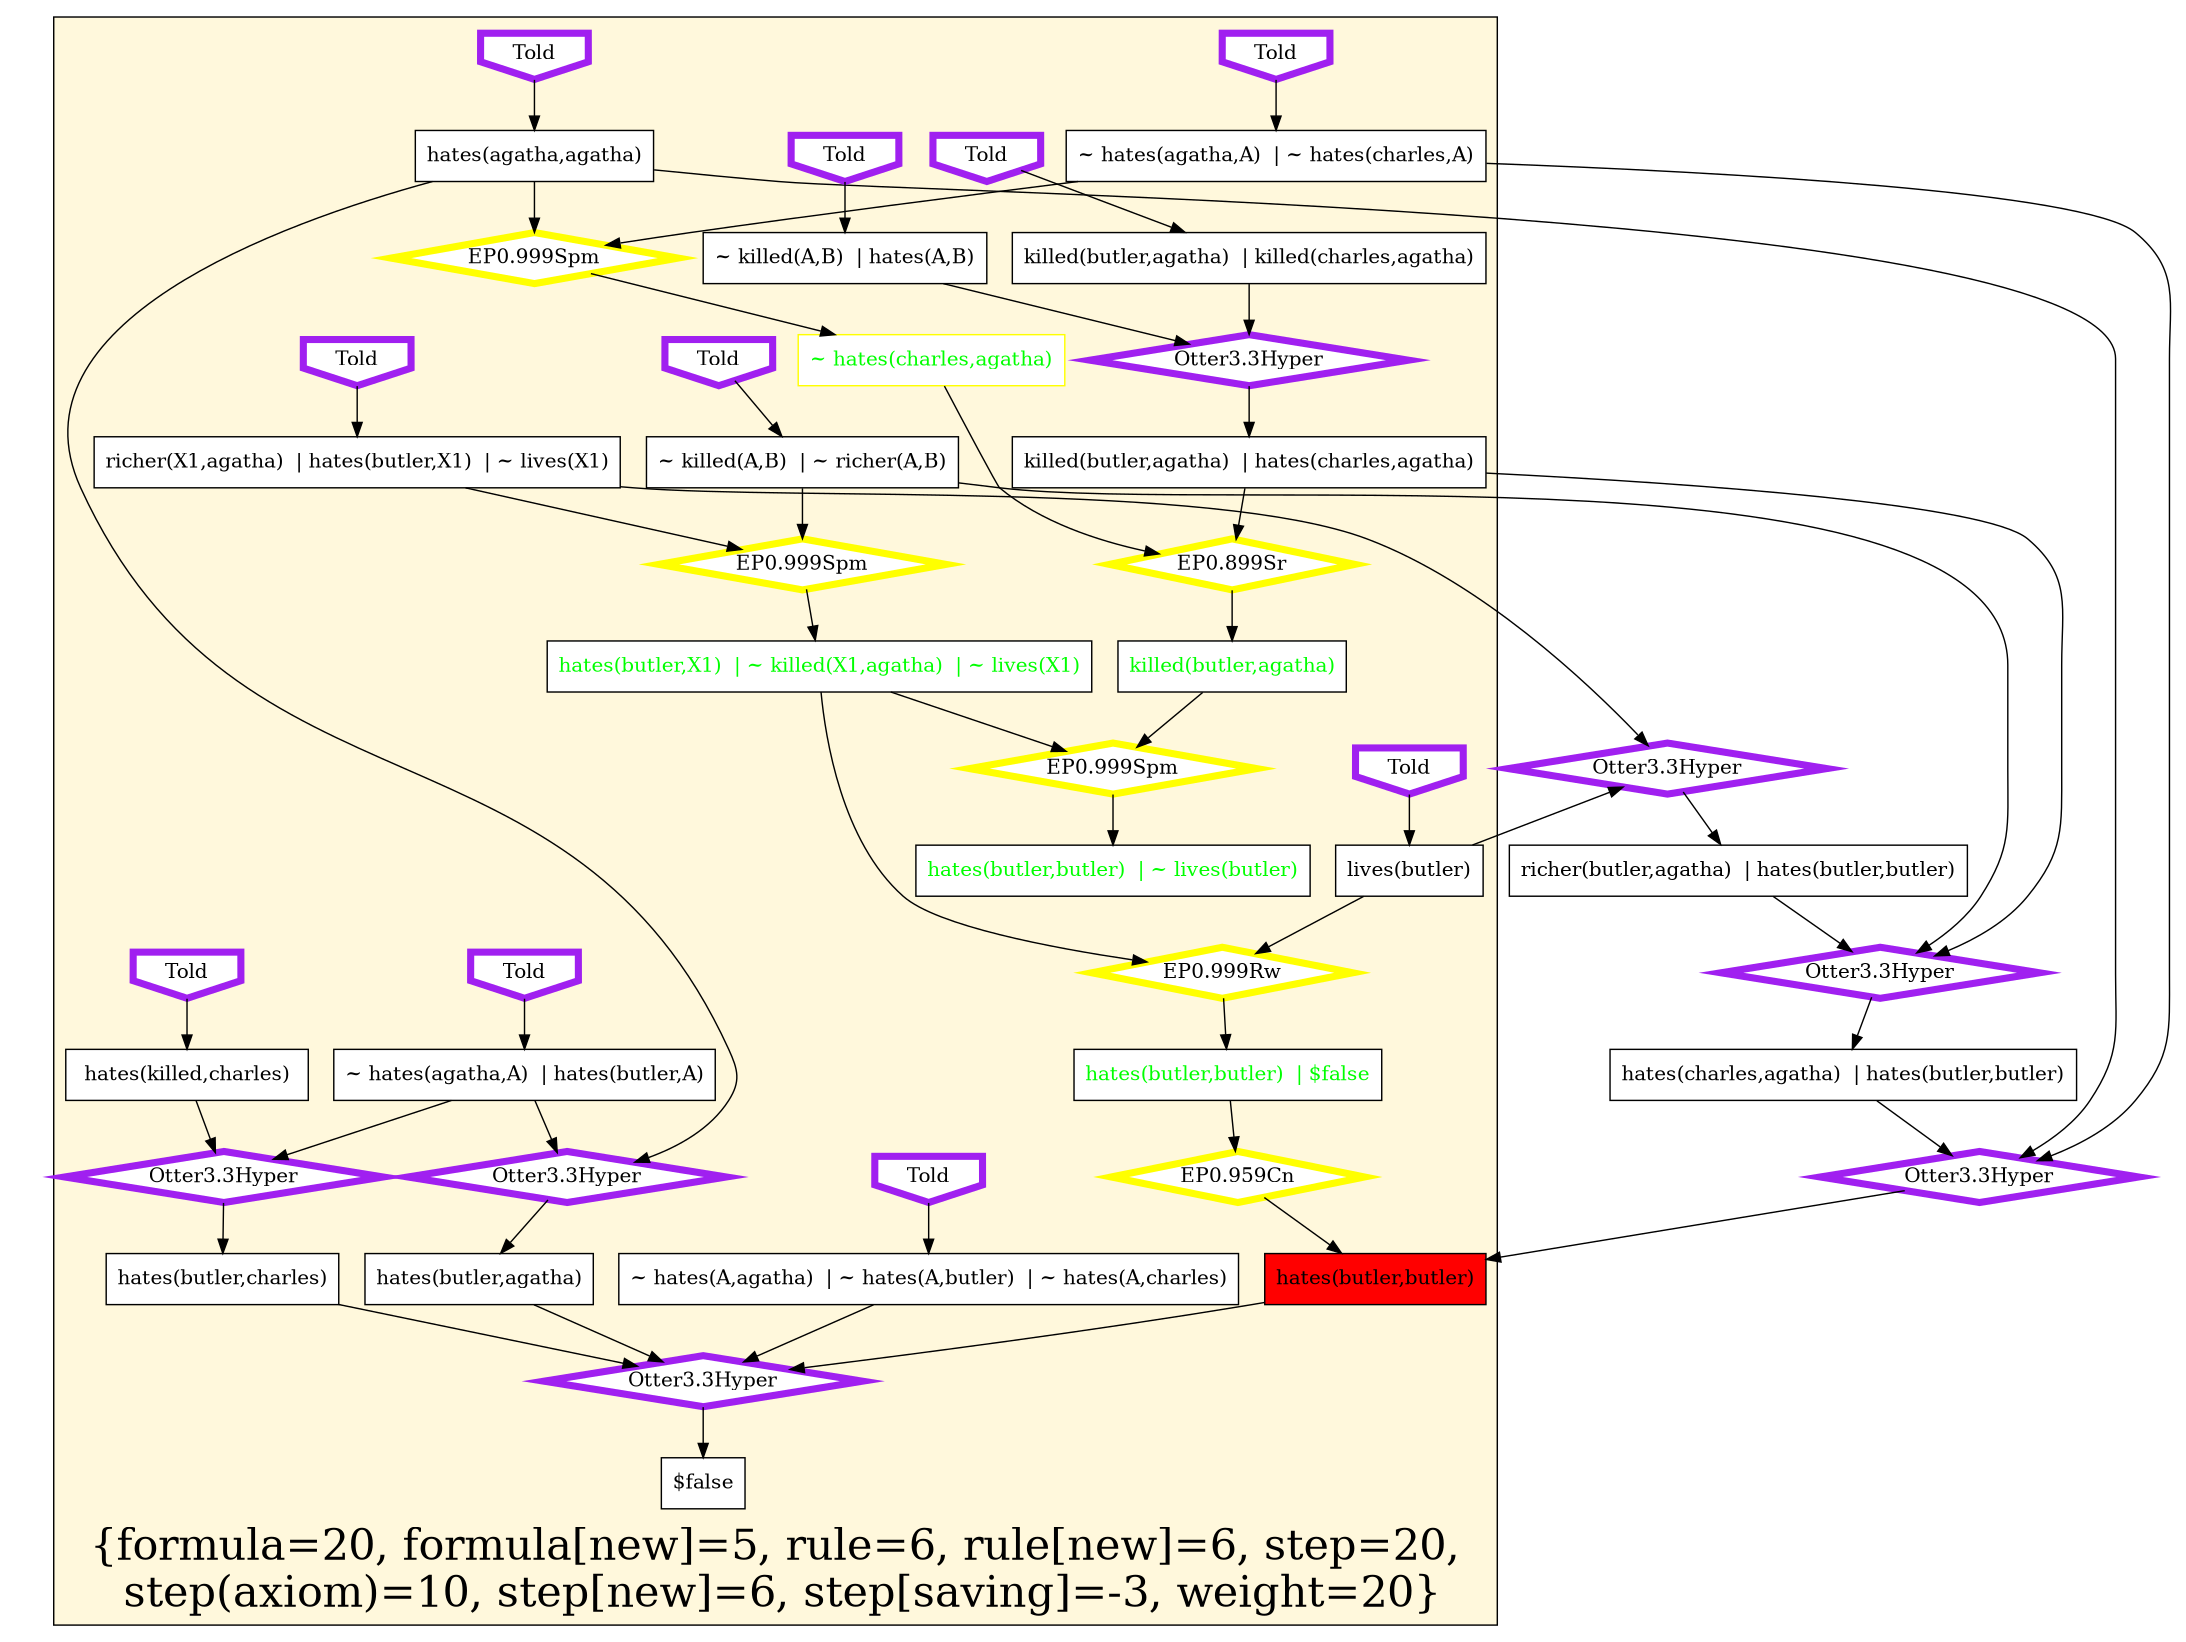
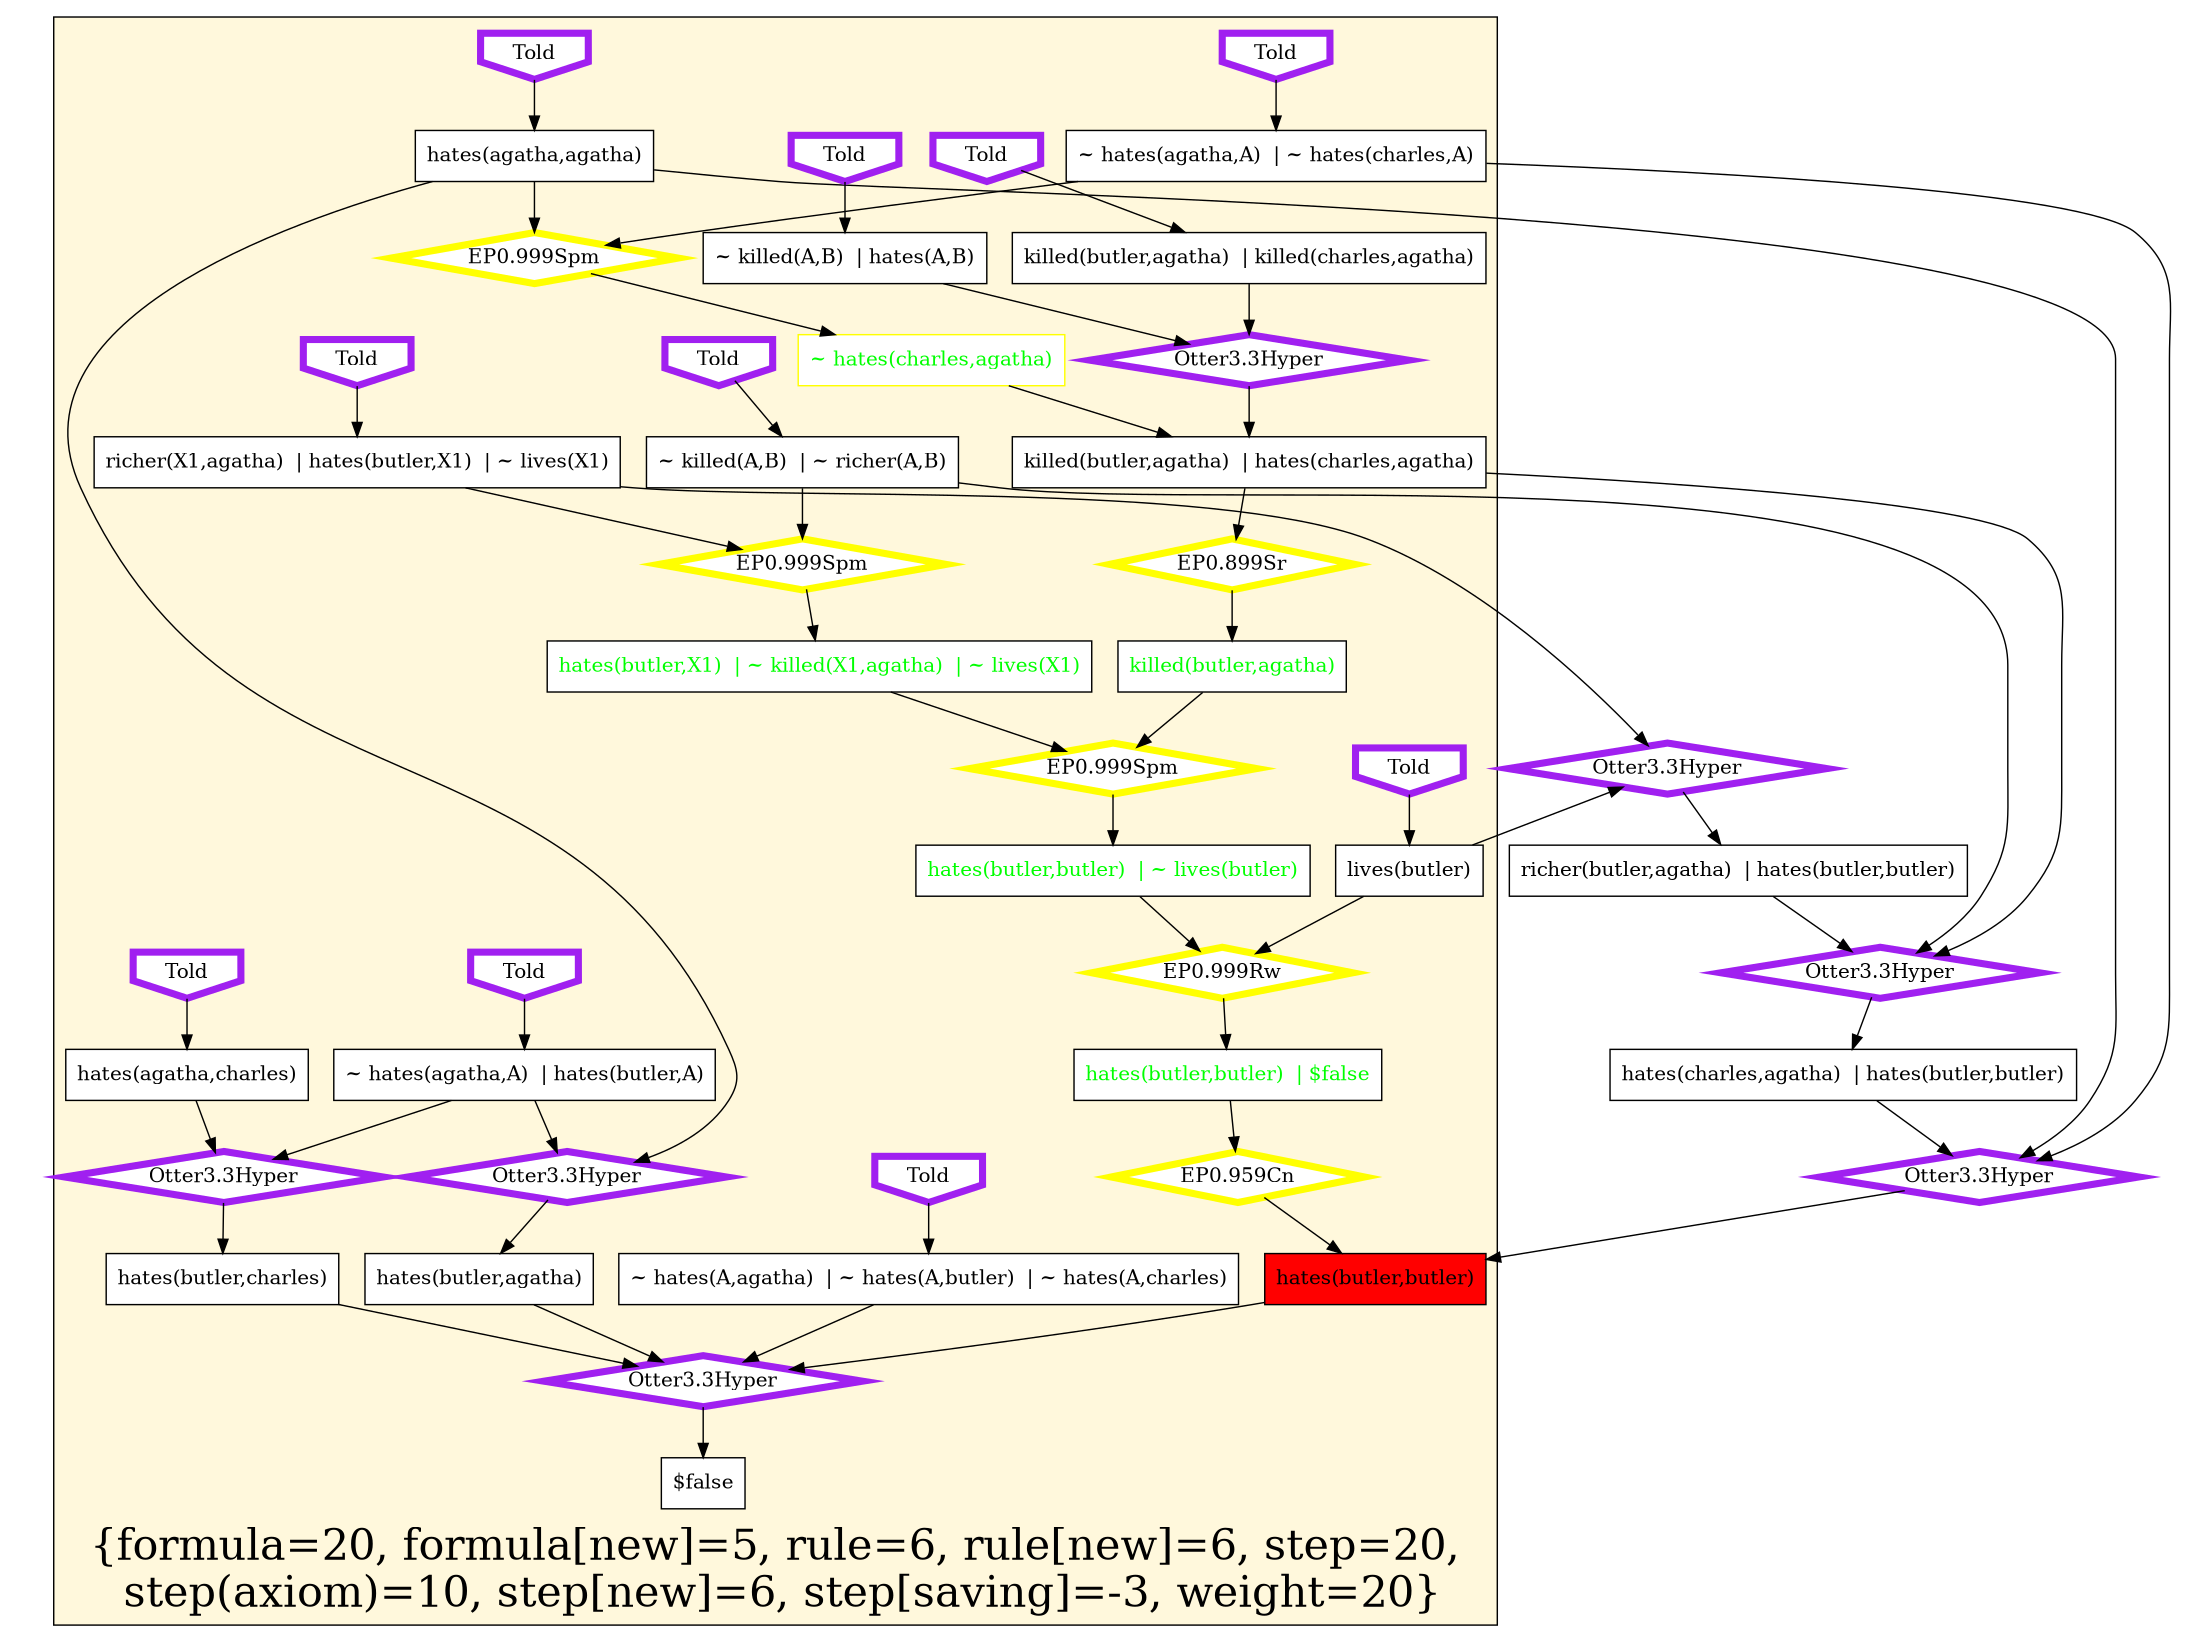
edge "~ hates(charles,agatha)" -> "EP0.899Sr": now "~ hates(charles,agatha)" -> "killed(butler,agatha)  | hates(charles,agatha)"
edge "hates(butler,X1)  | ~ killed(X1,agatha)  | ~ lives(X1)" -> "EP0.999Rw": now "hates(butler,butler)  | ~ lives(butler)" -> "EP0.999Rw"
node "hates(killed,charles)": label "hates(killed,charles)" -> "hates(agatha,charles)"
